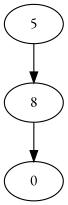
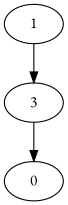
node "5": label "5" -> "1"
node "8": label "8" -> "3"
